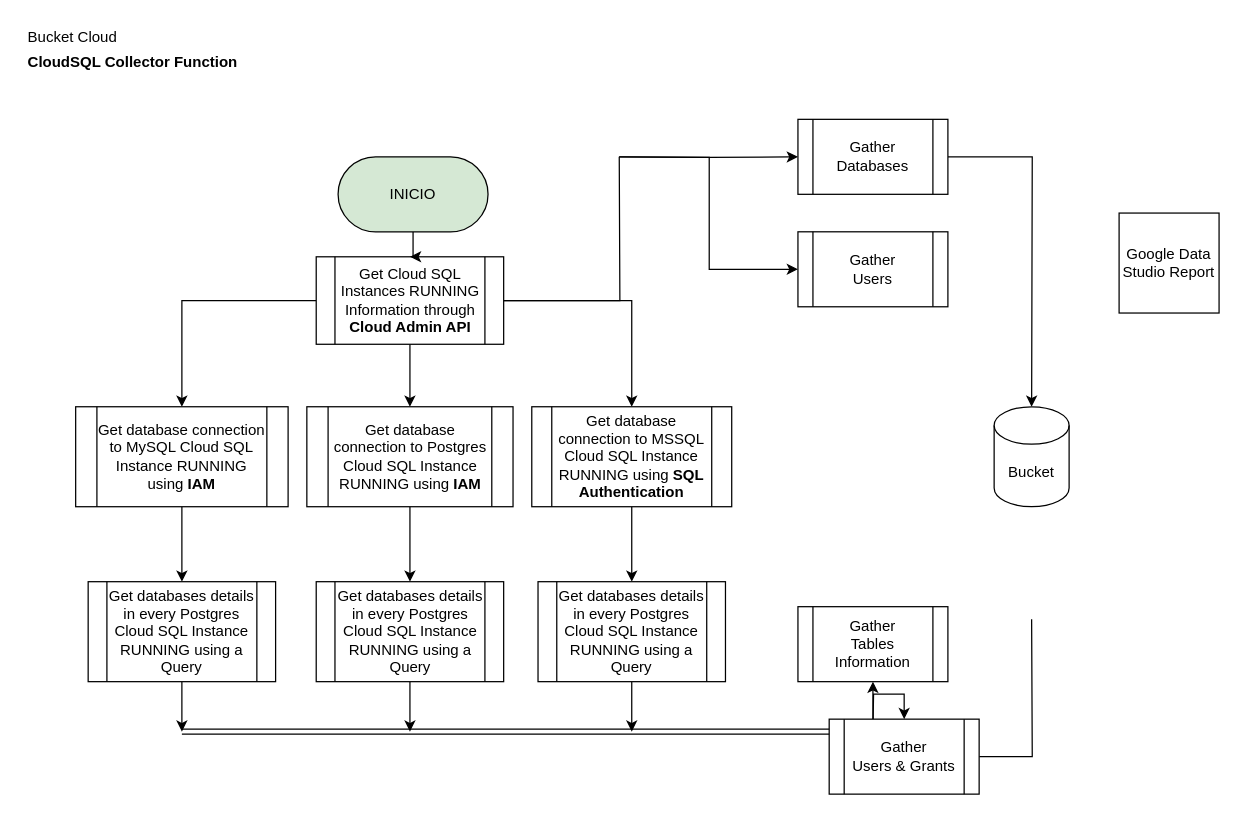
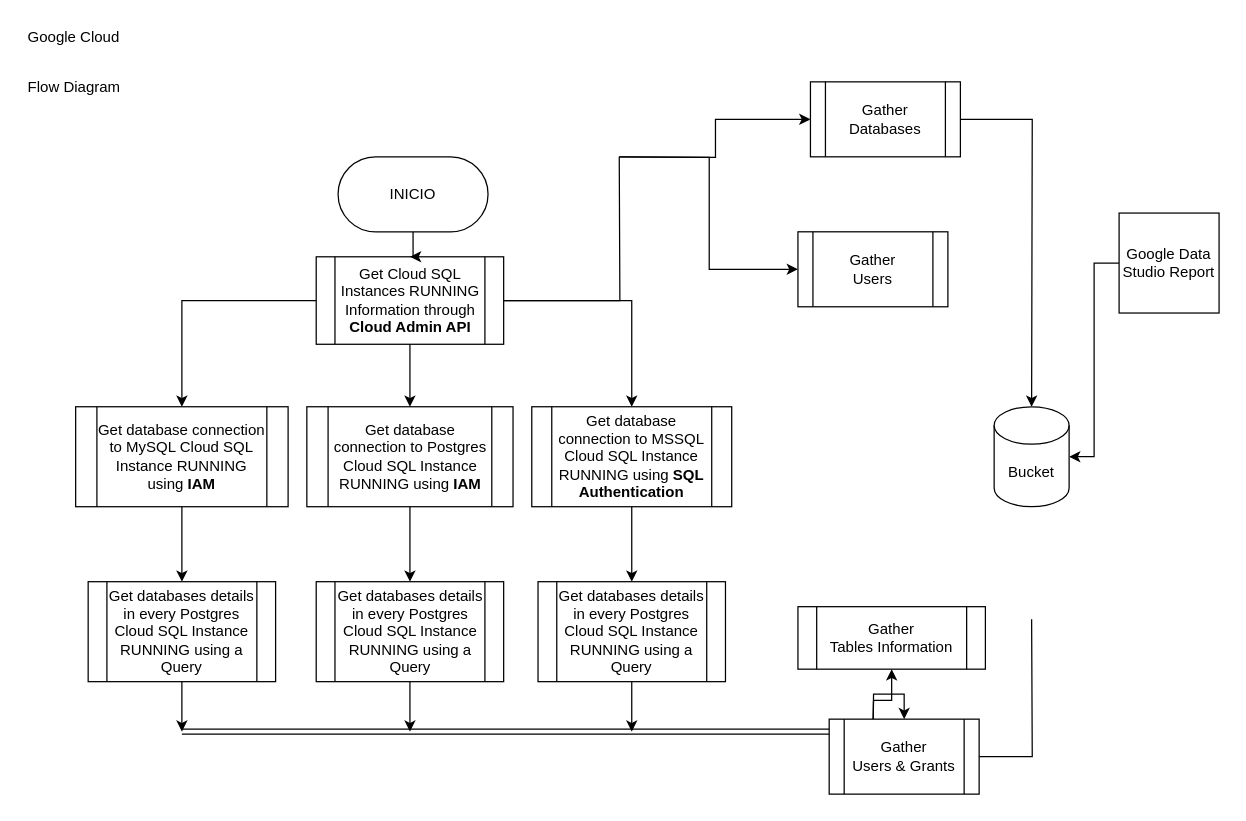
node "Bucket Cloud": label "Bucket Cloud" -> "Google Cloud"
node "CloudSQL Collector Function": removed
node "Flow Diagram": added
node "Gather Databases": moved (873, 157) -> (886, 119)
node "INICIO": fillcolor #d5e8d4 -> #ffffff
edge "Google Data Studio Report" -> "Bucket": added
node "Gather Tables Information": size 150x75 -> 188x63
